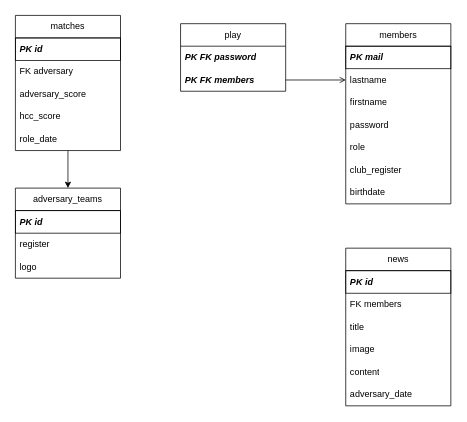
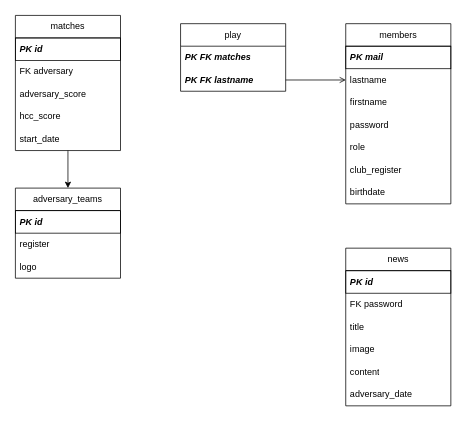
node "PK FK password": label "PK FK password" -> "PK FK matches"
node "PK FK members": label "PK FK members" -> "PK FK lastname"
node "role_date": label "role_date" -> "start_date"
node "FK members": label "FK members" -> "FK password"
